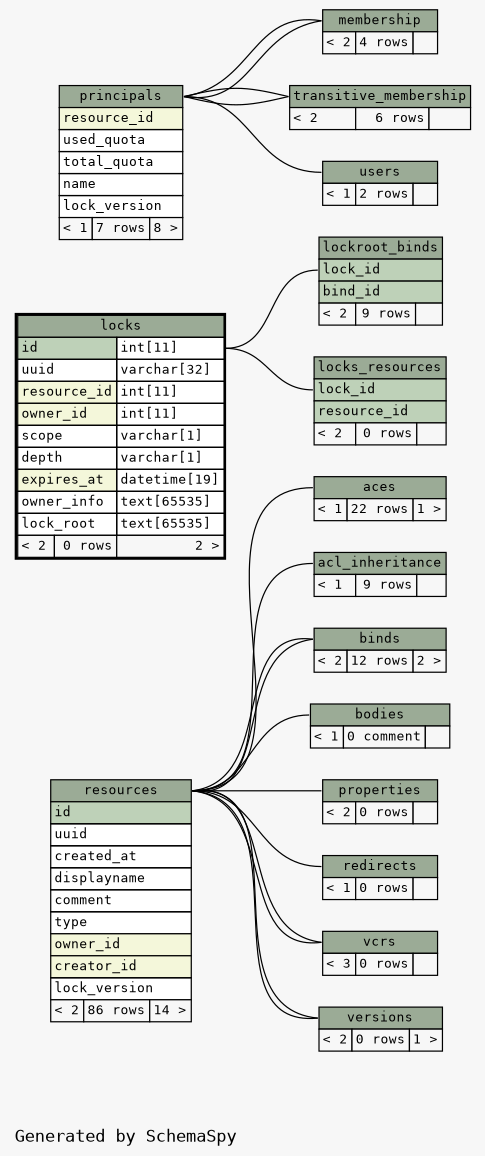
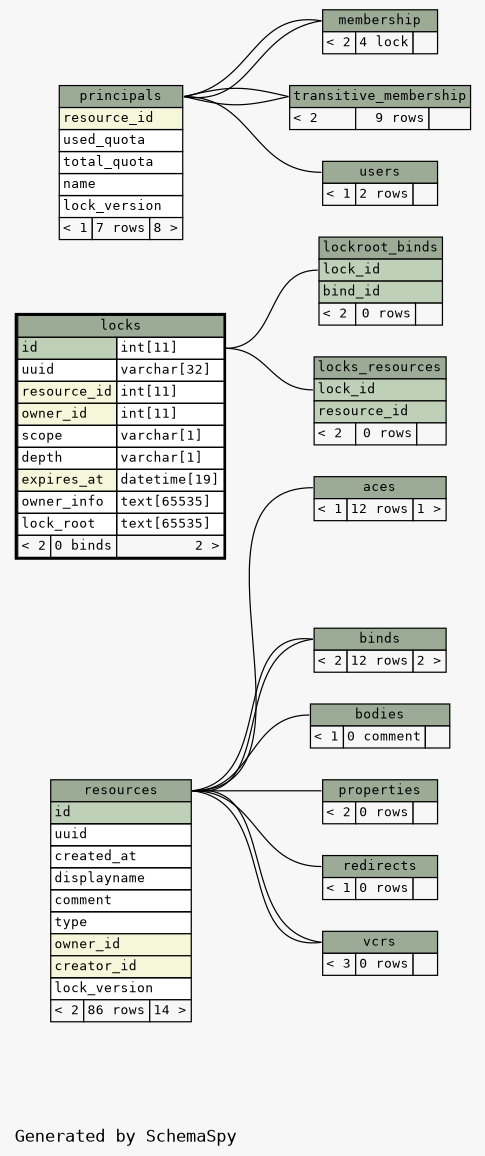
node "membership": text "4 rows" -> "4 lock"
node "transitive_membership": text "6 rows" -> "9 rows"
node "lockroot_binds": text "9 rows" -> "0 rows"
node "aces": text "22 rows" -> "12 rows"
node "locks": text "0 rows" -> "0 binds"
node "acl_inheritance": removed
node "versions": removed
